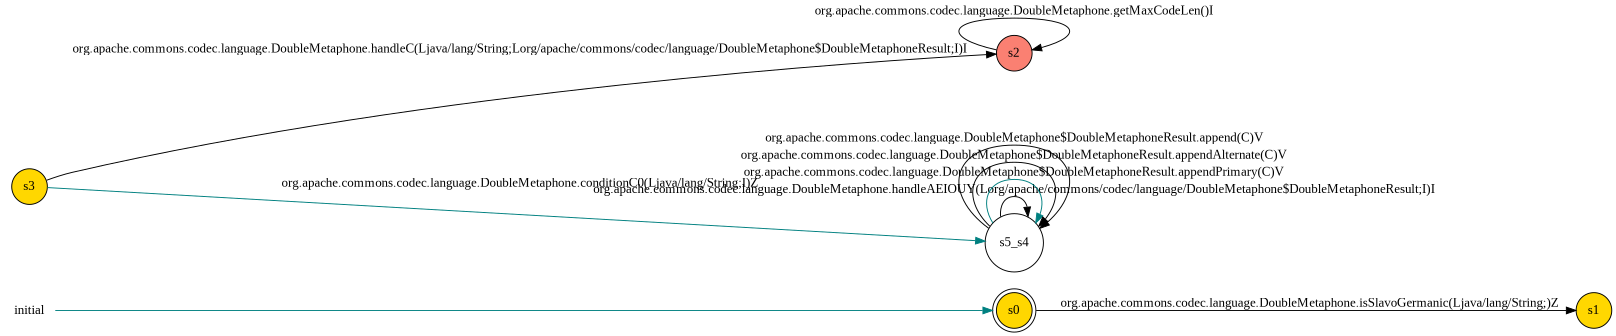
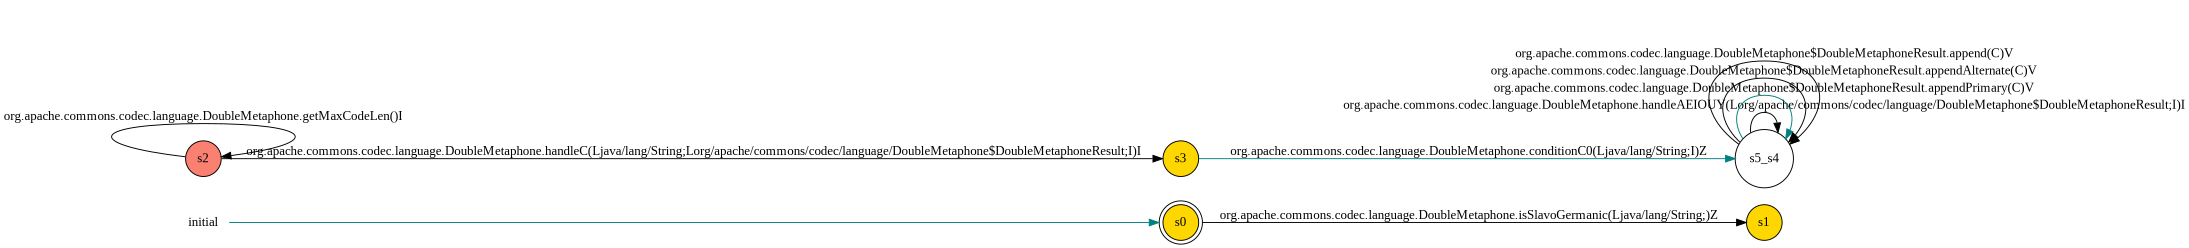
edge "s3" -> "s2": reversed
